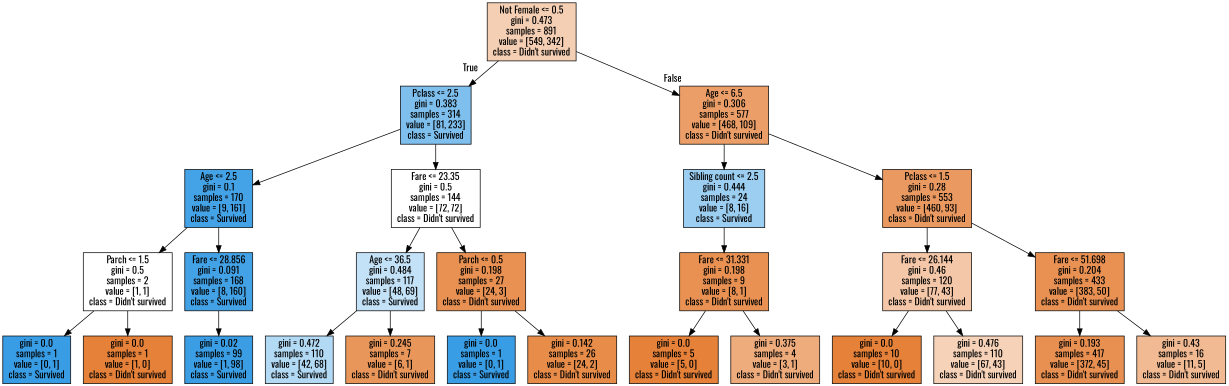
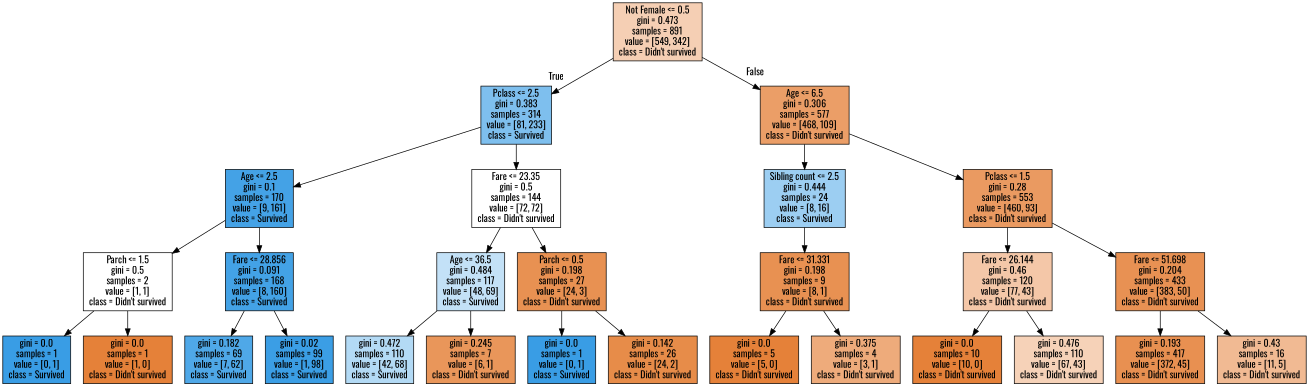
node "gini = 0.182 samples = 69 value = [7, 62] class = Survived": added
